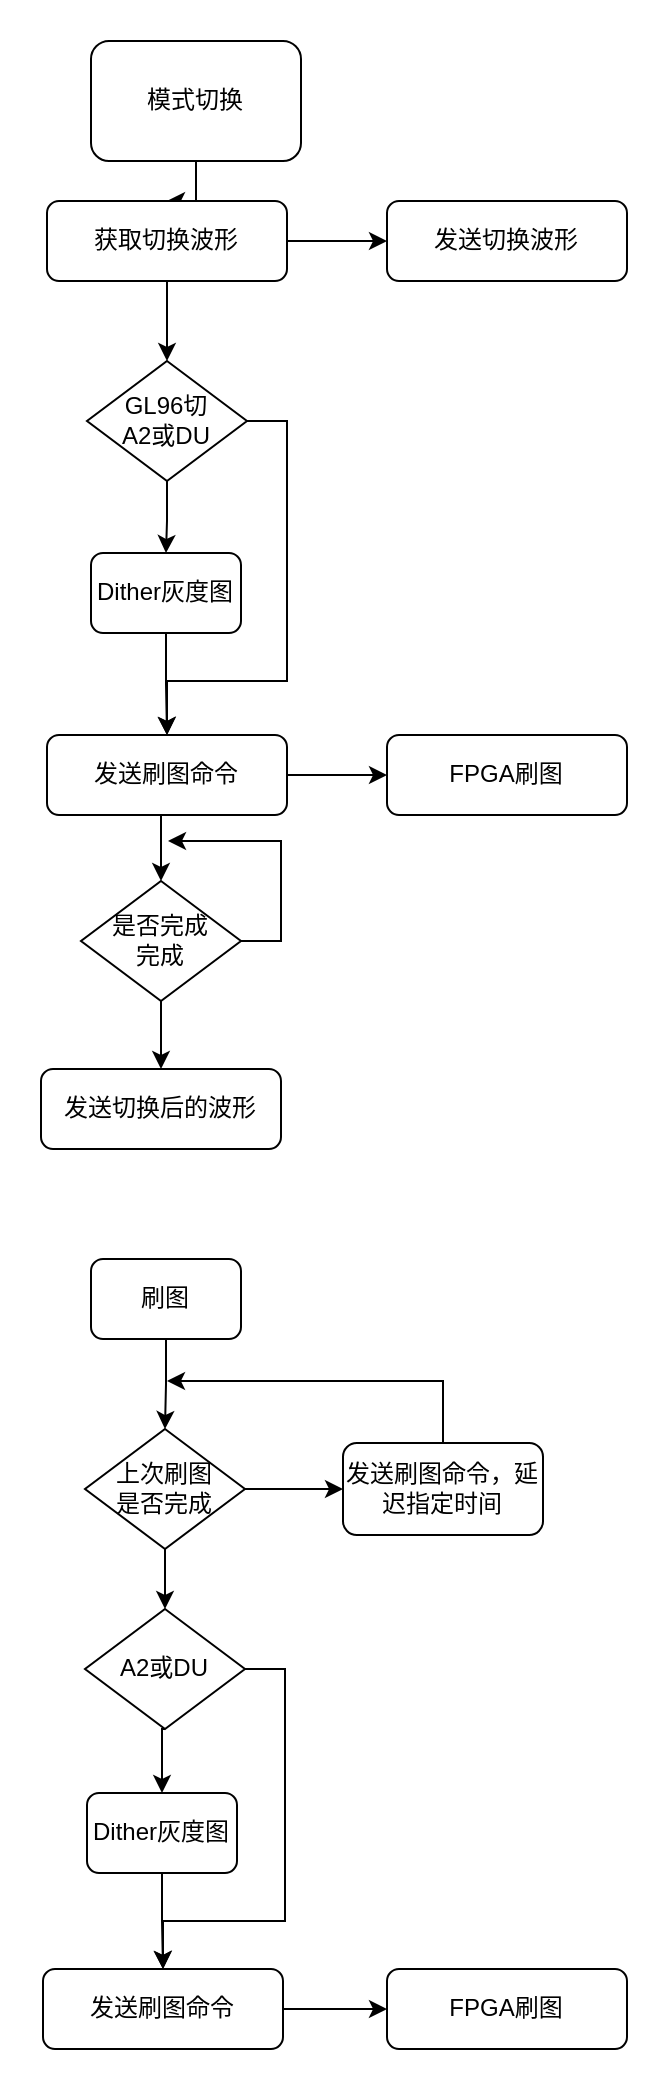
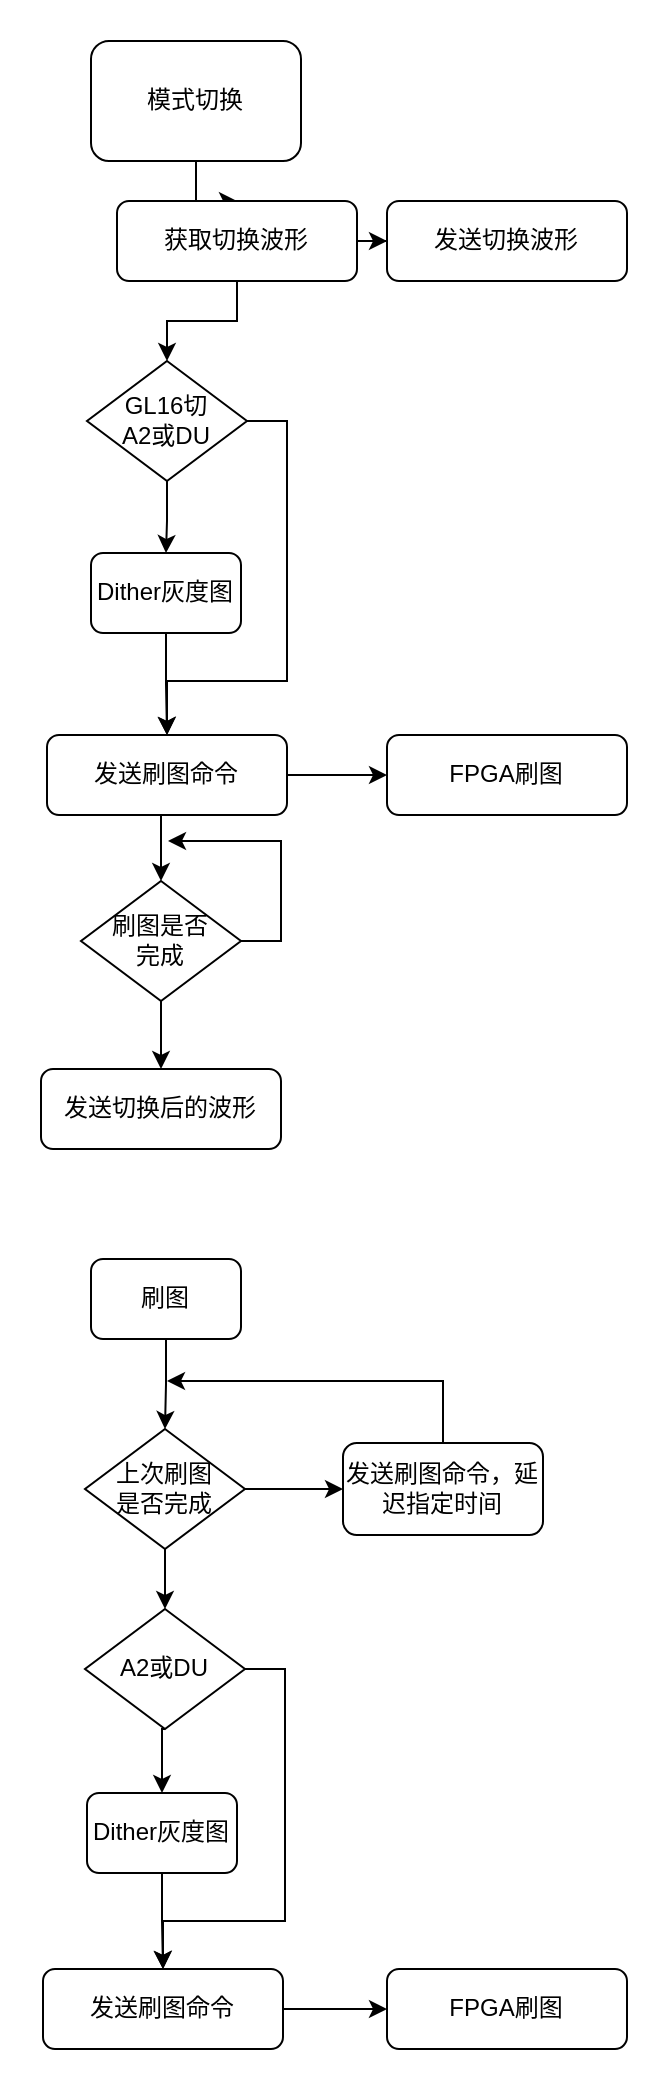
node "获取切换波形": moved (167, 241) -> (237, 241)
node "GL96切 A2或DU": label "GL96切 A2或DU" -> "GL16切 A2或DU"
node "是否完成 完成": label "是否完成 完成" -> "刷图是否 完成"
